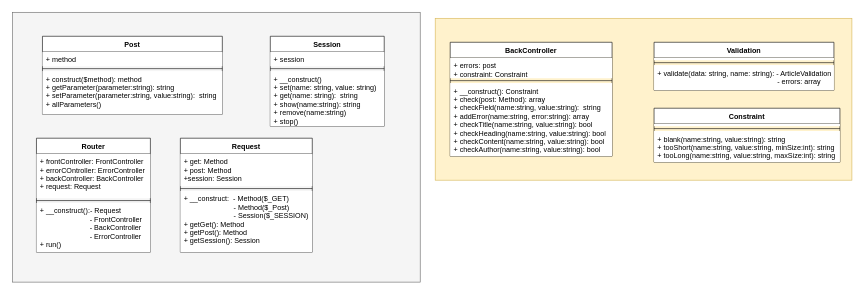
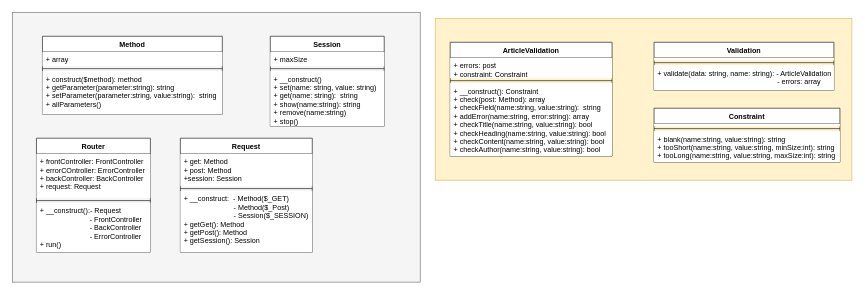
node "Post": label "Post" -> "Method"
node "BackController": label "BackController" -> "ArticleValidation"
node "+ method": label "+ method" -> "+ array"
node "+ session": label "+ session" -> "+ maxSize"
